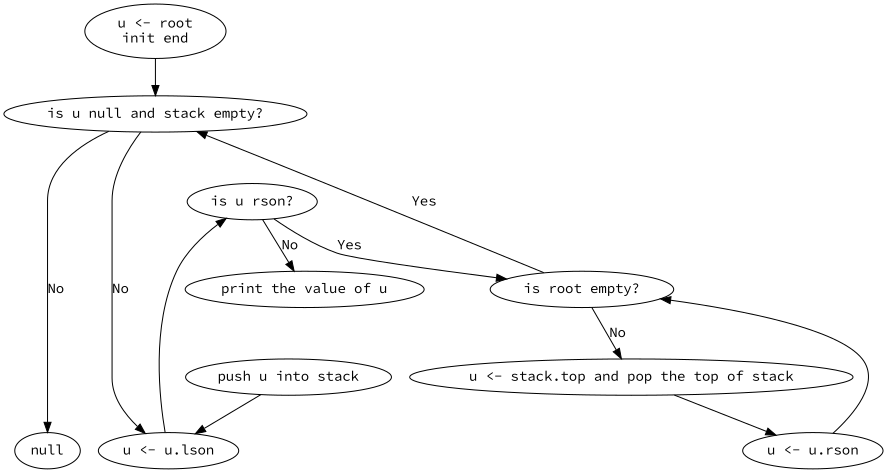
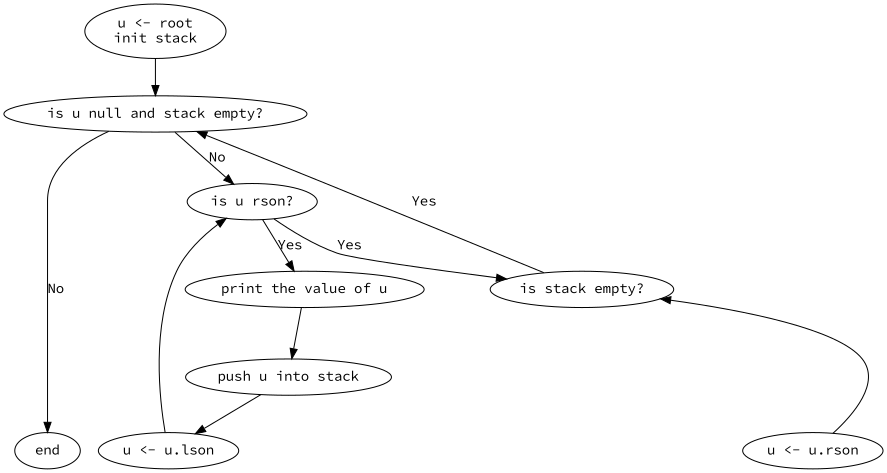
node "u <- root init end": label "u <- root init end" -> "u <- root init stack"
edge "is u rson?" -> "print the value of u": label "No" -> "Yes"
edge "is u null and stack empty?" -> "u <- u.lson": now "is u null and stack empty?" -> "is u rson?"
node "is root empty?": label "is root empty?" -> "is stack empty?"
edge "print the value of u" -> "push u into stack": added
node "u <- stack.top and pop the top of stack": removed
node "null": label "null" -> "end"
